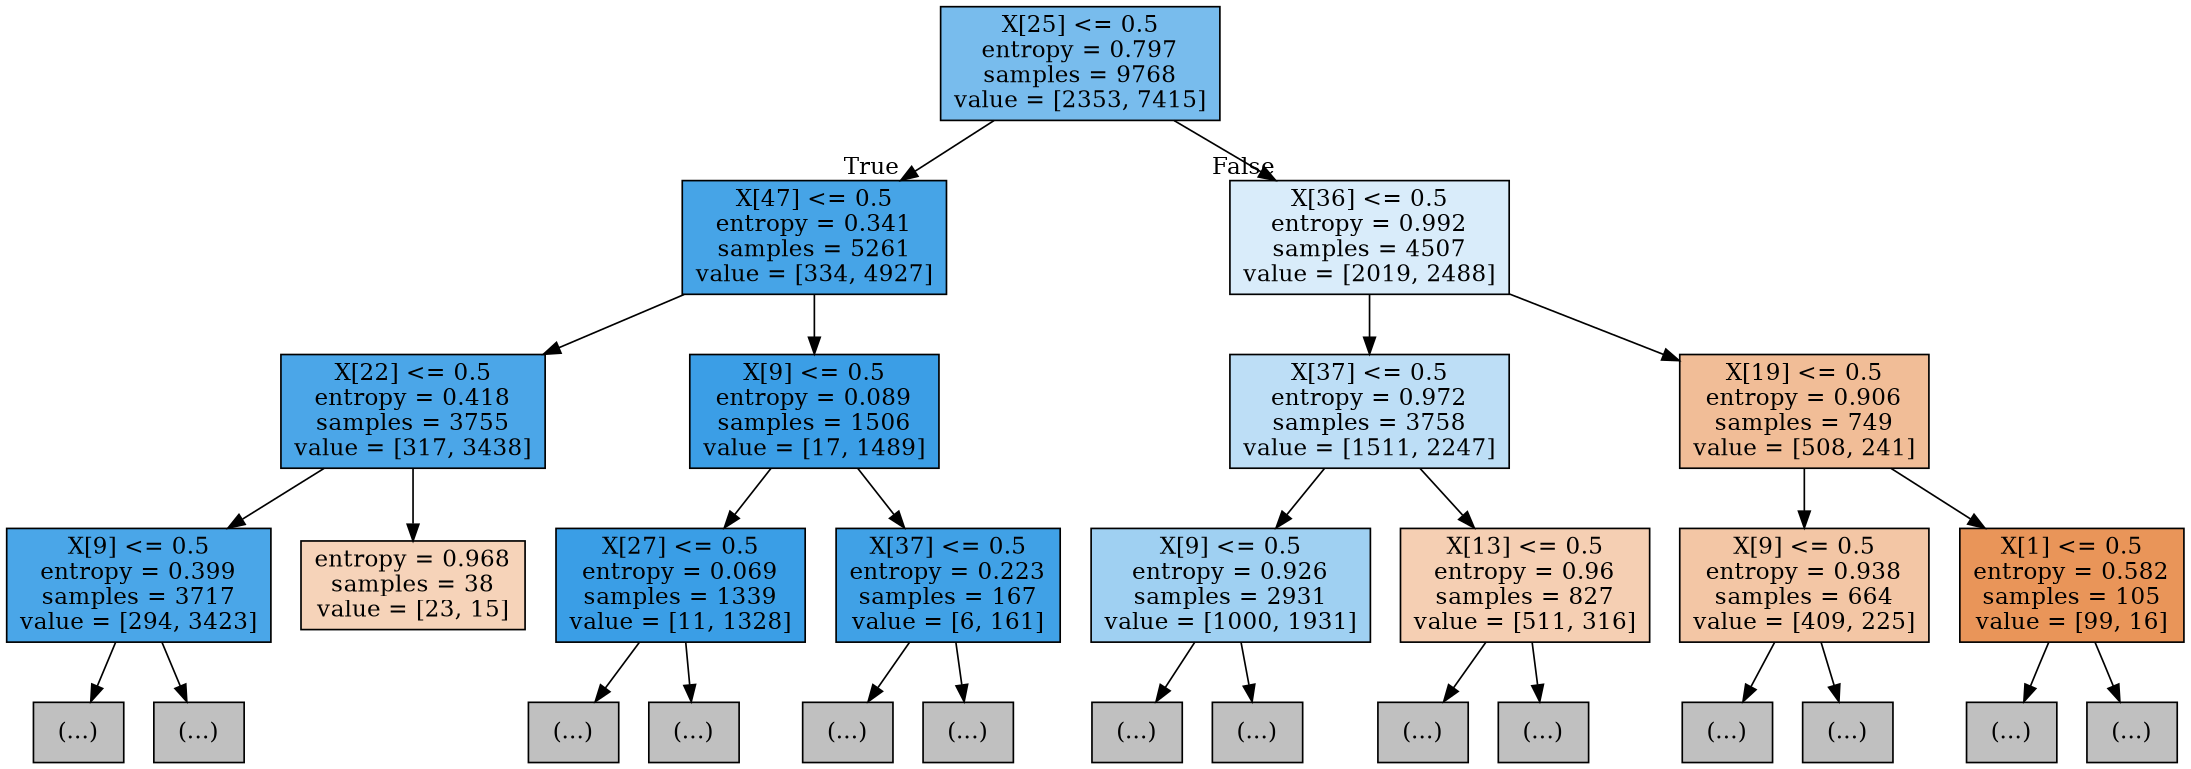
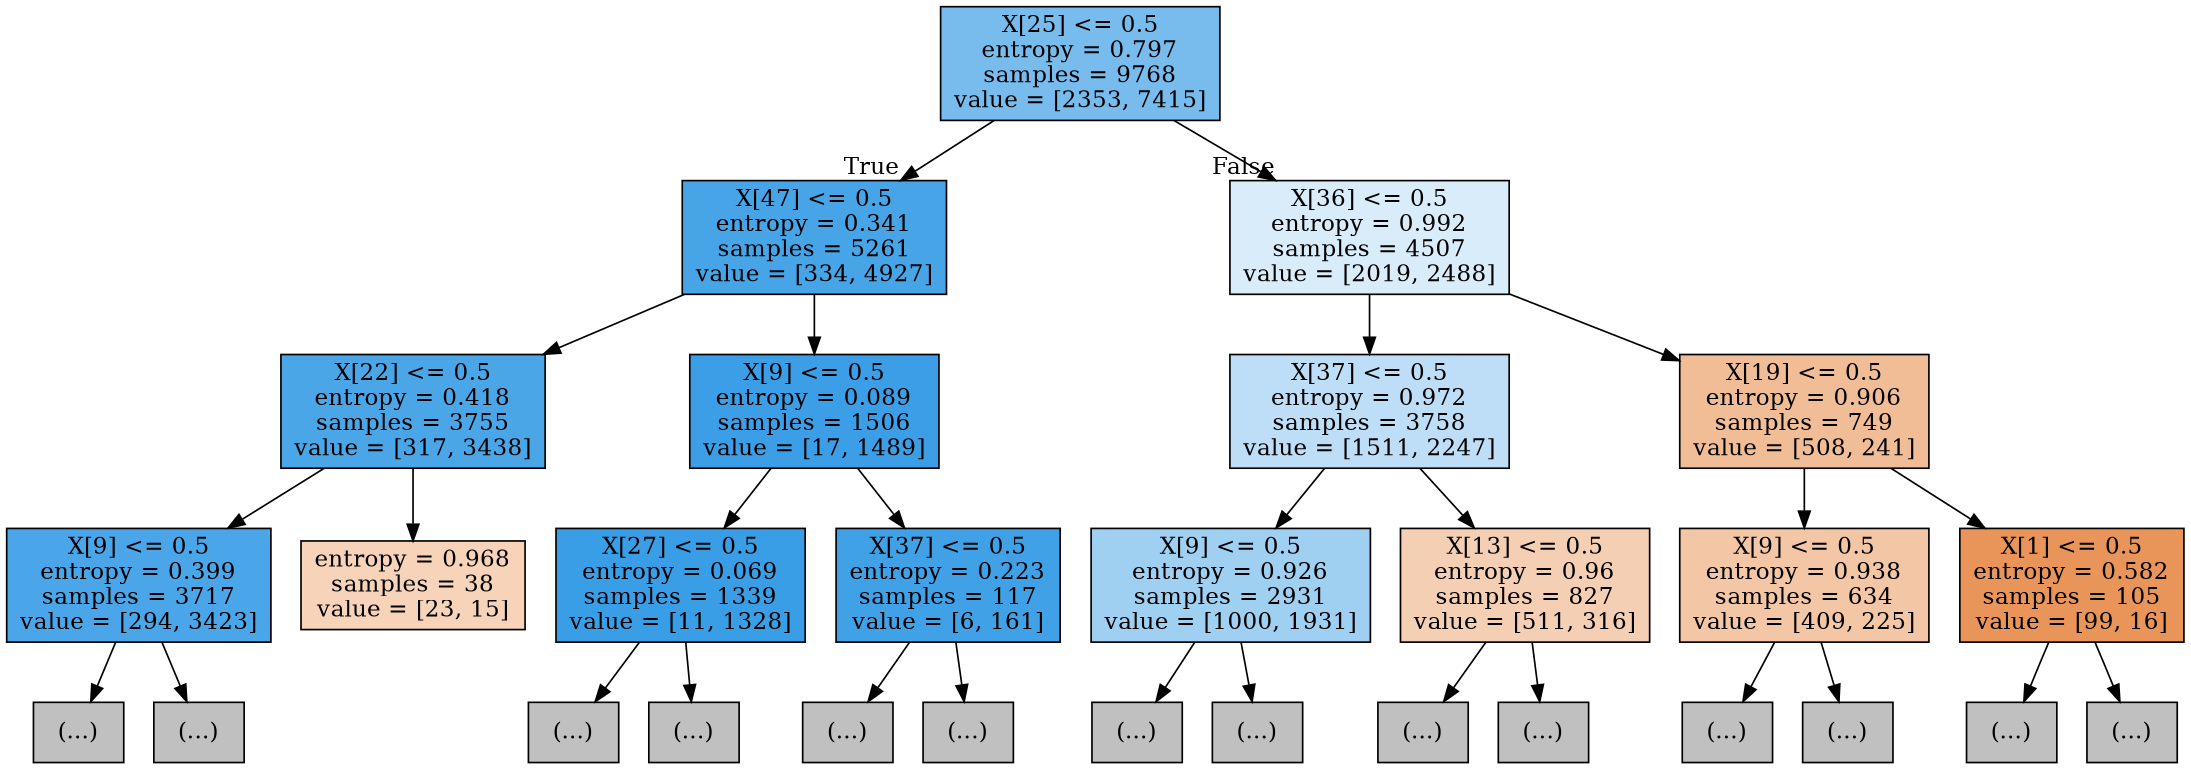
node "X[37] <= 0.5 entropy = 0.223 samples = 167 value = [6, 161]": label "X[37] <= 0.5 entropy = 0.223 samples = 167 value = [6, 161]" -> "X[37] <= 0.5 entropy = 0.223 samples = 117 value = [6, 161]"
node "X[9] <= 0.5 entropy = 0.938 samples = 664 value = [409, 225]": label "X[9] <= 0.5 entropy = 0.938 samples = 664 value = [409, 225]" -> "X[9] <= 0.5 entropy = 0.938 samples = 634 value = [409, 225]"
